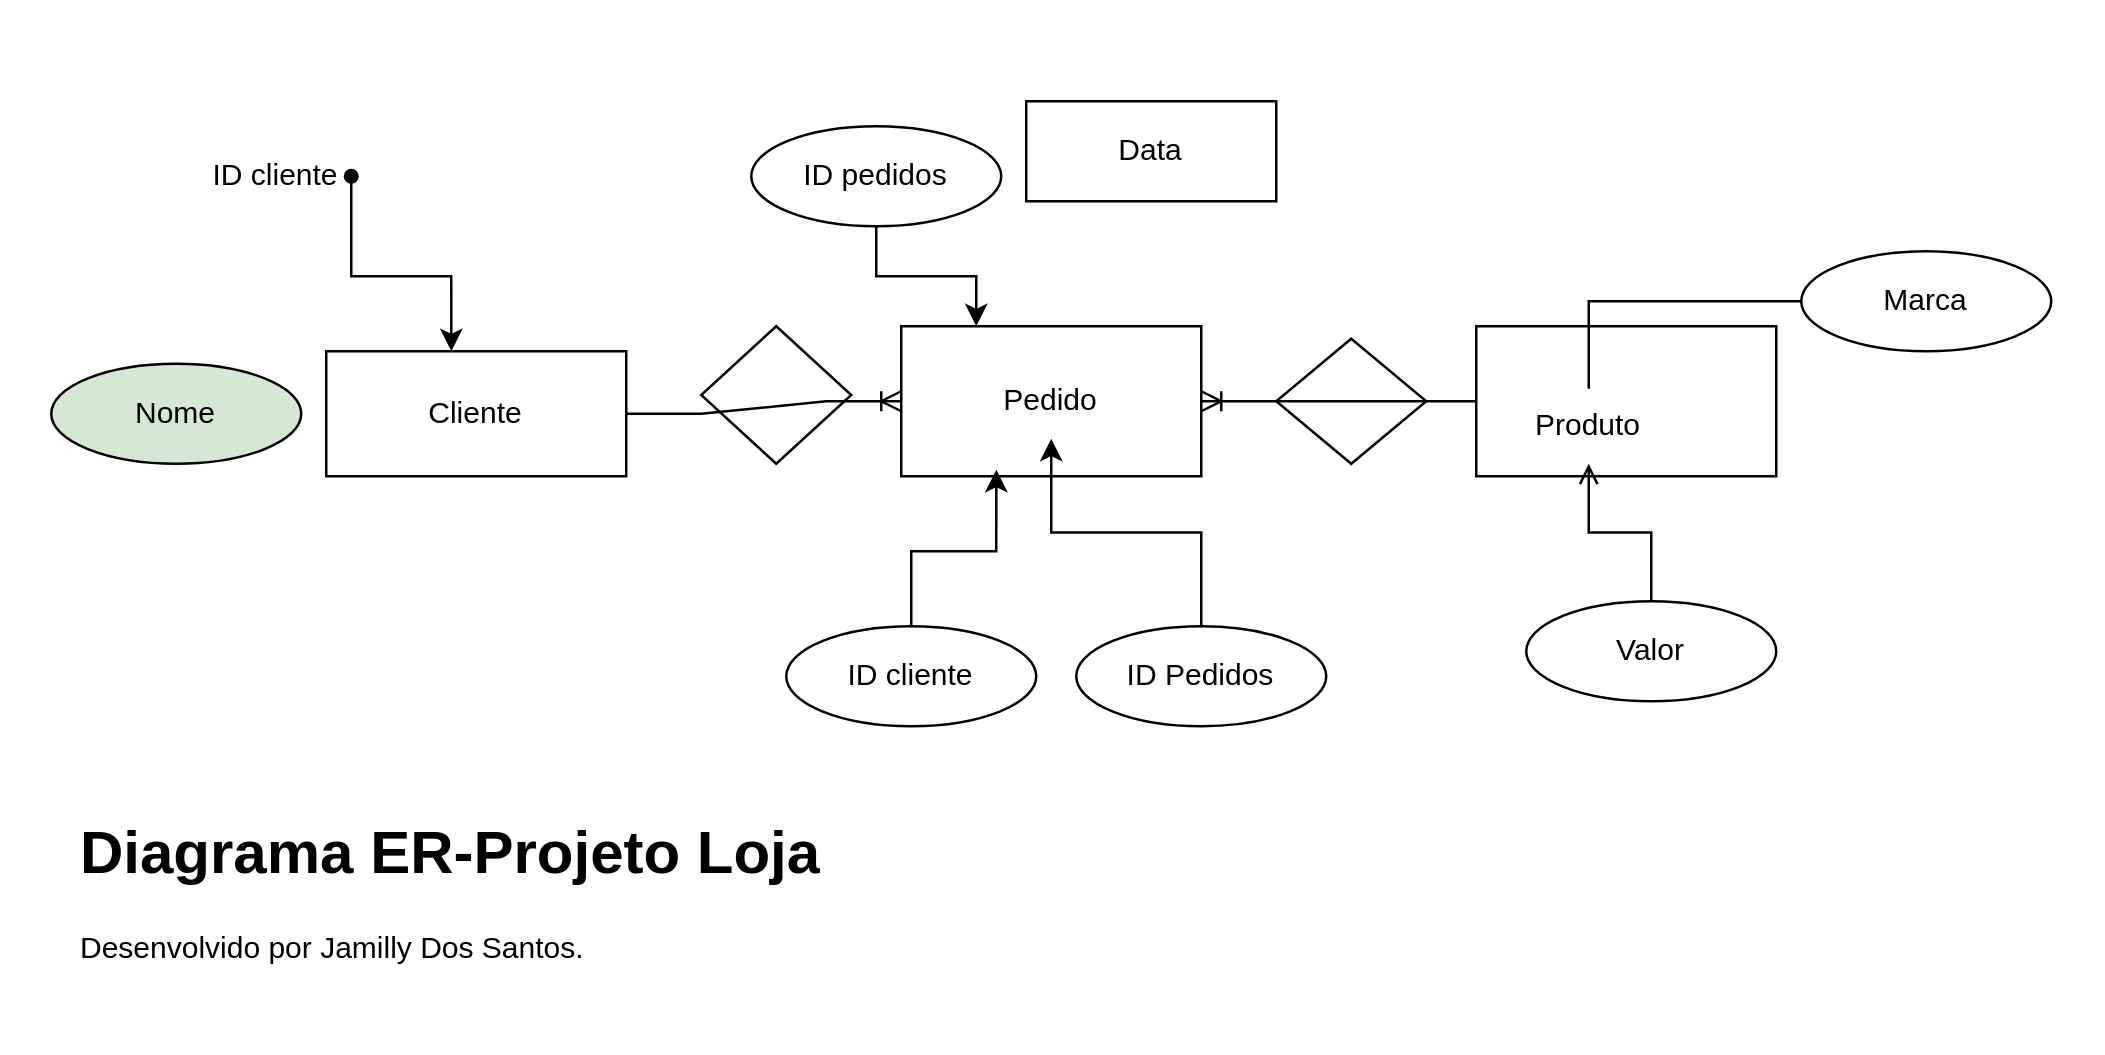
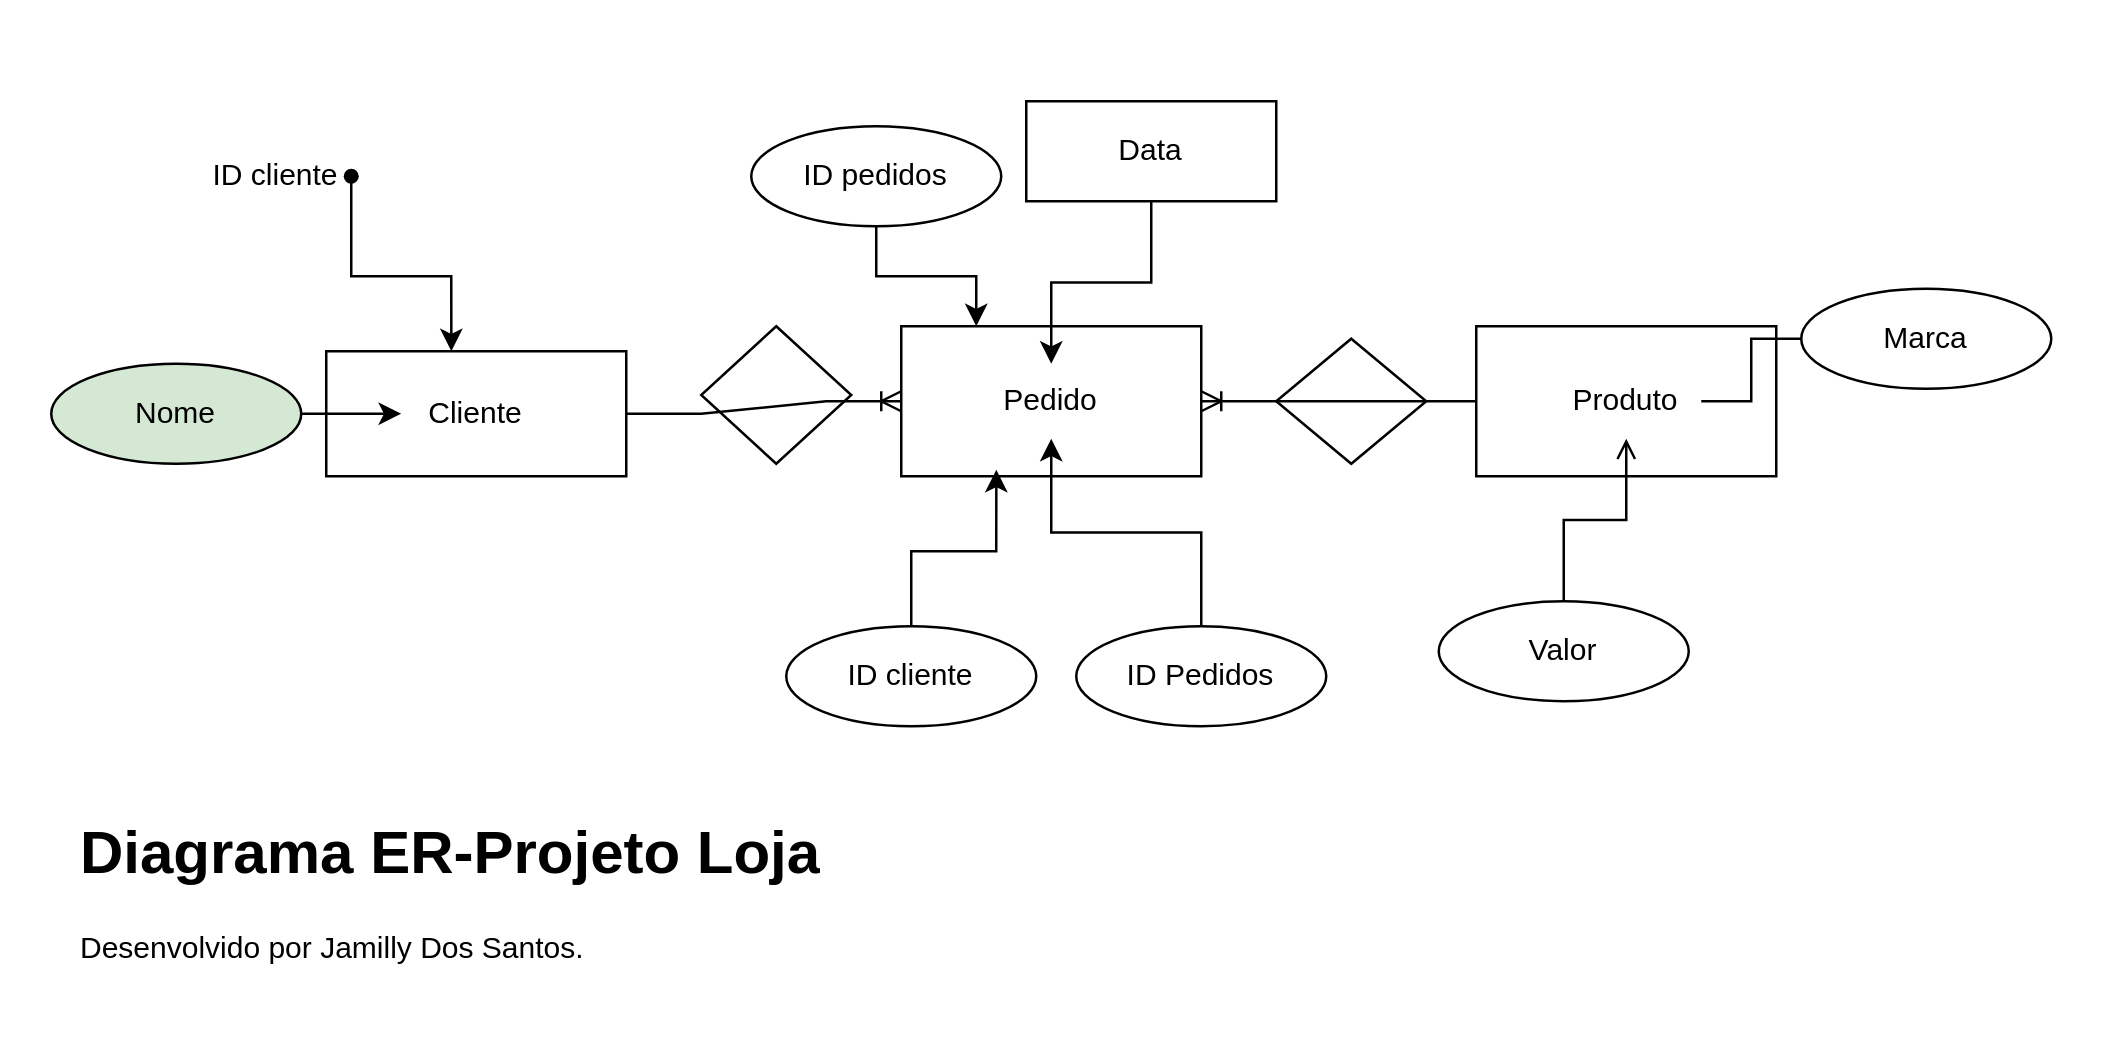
edge "Data" -> "Pedido": added
node "Marca": moved (1926, 301) -> (1926, 339)
edge "Nome" -> "Cliente": added
node "Produto": moved (1589, 426) -> (1626, 401)
node "Valor": moved (1651, 651) -> (1564, 651)
